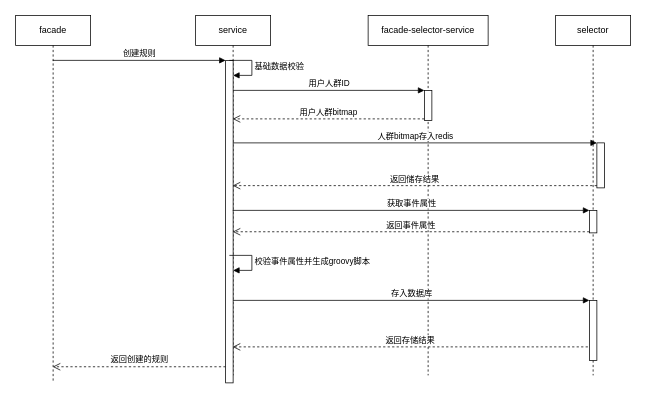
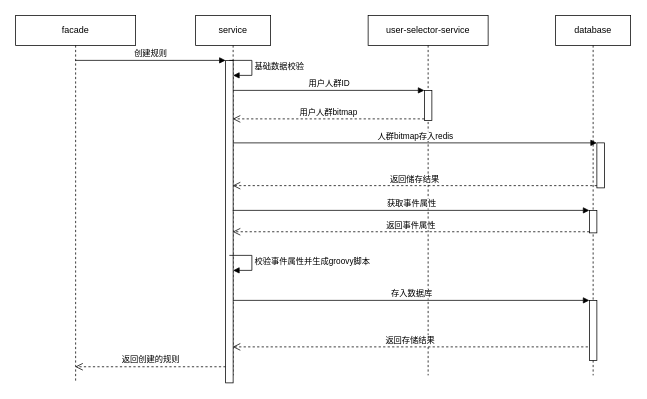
node "facade-selector-service": label "facade-selector-service" -> "user-selector-service"
node "selector": label "selector" -> "database"
node "facade": size 75x368 -> 120x368
